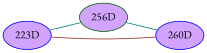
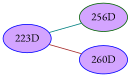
edge "256D" -- "260D": removed
